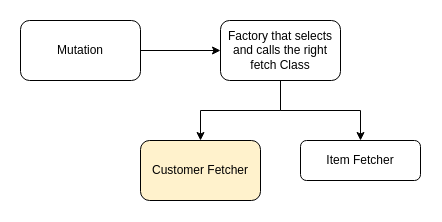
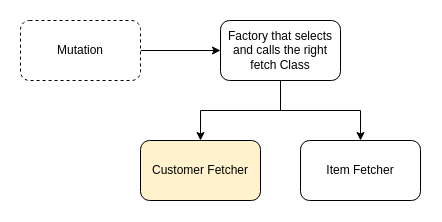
node "Mutation": style solid -> dashed
node "Item Fetcher": size 120x40 -> 120x60
